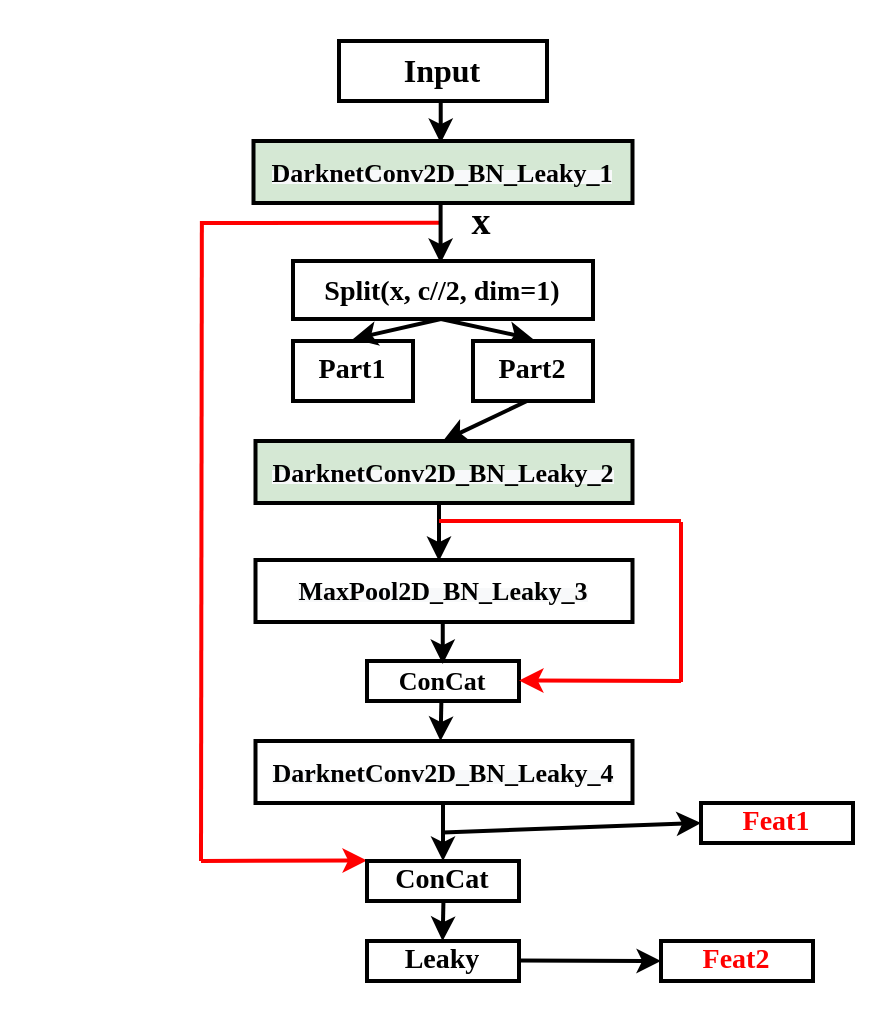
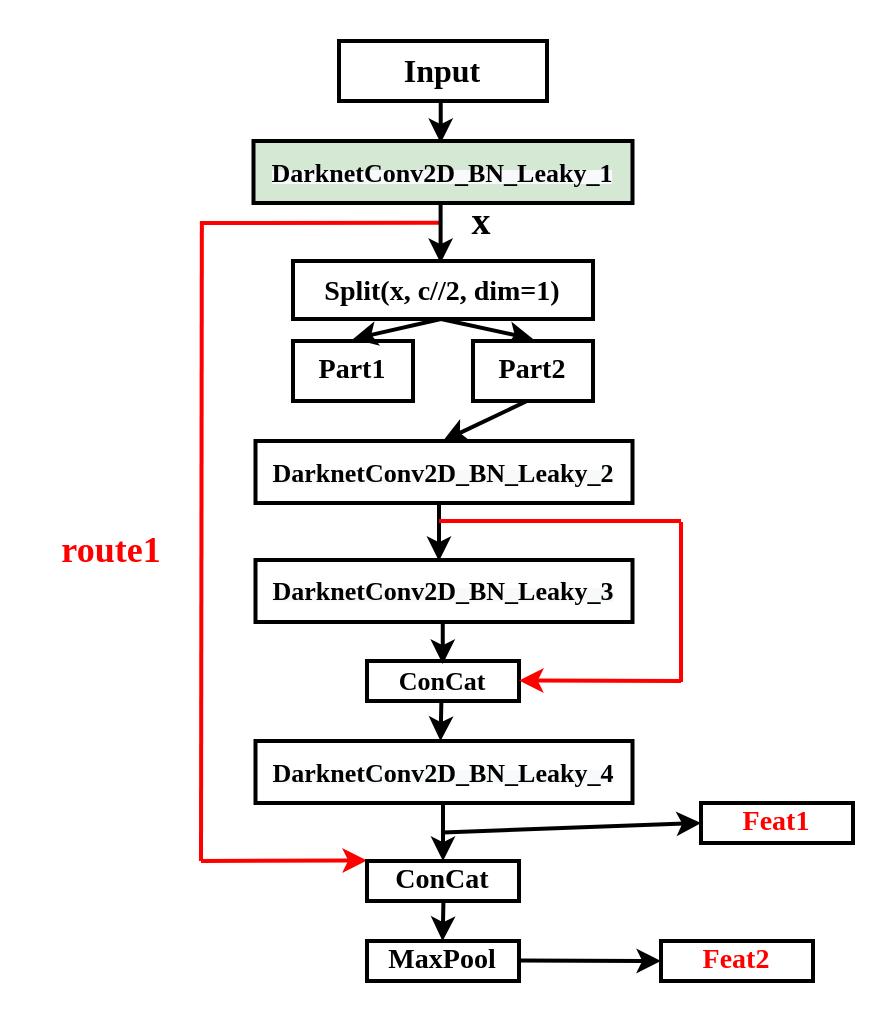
node "DarknetConv2D_BN_Leaky_2": fillcolor #d5e8d4 -> #ffffff
node "route1": added
node "MaxPool2D_BN_Leaky_3": label "MaxPool2D_BN_Leaky_3" -> "DarknetConv2D_BN_Leaky_3"
node "Leaky": label "Leaky" -> "MaxPool"
